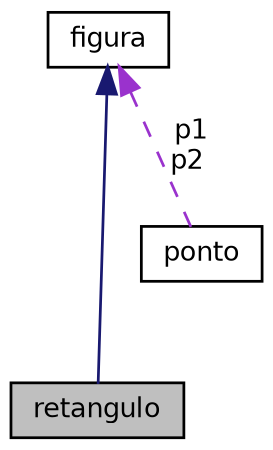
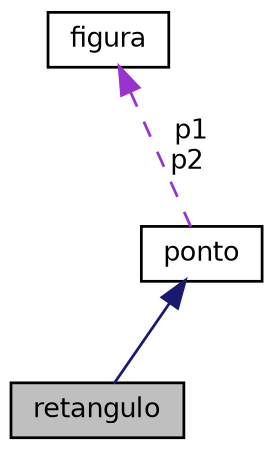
edge "retangulo" -> "figura": now "retangulo" -> "ponto"
